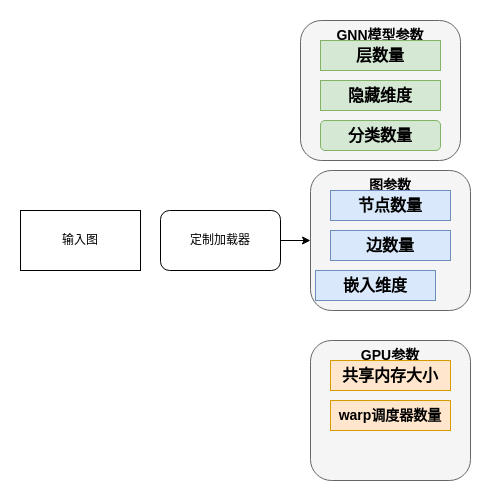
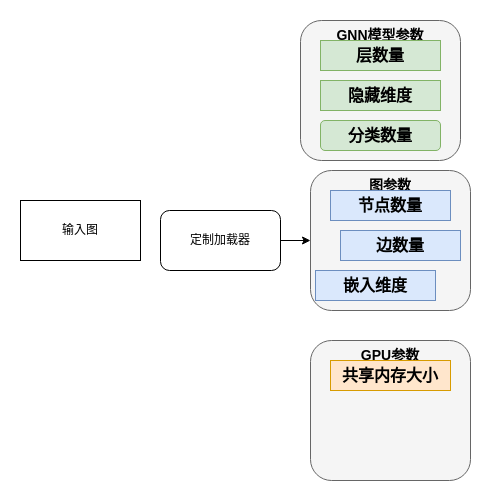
node "输入图": moved (81, 241) -> (81, 231)
node "边数量": moved (391, 246) -> (401, 246)
node "warp调度器数量": removed
